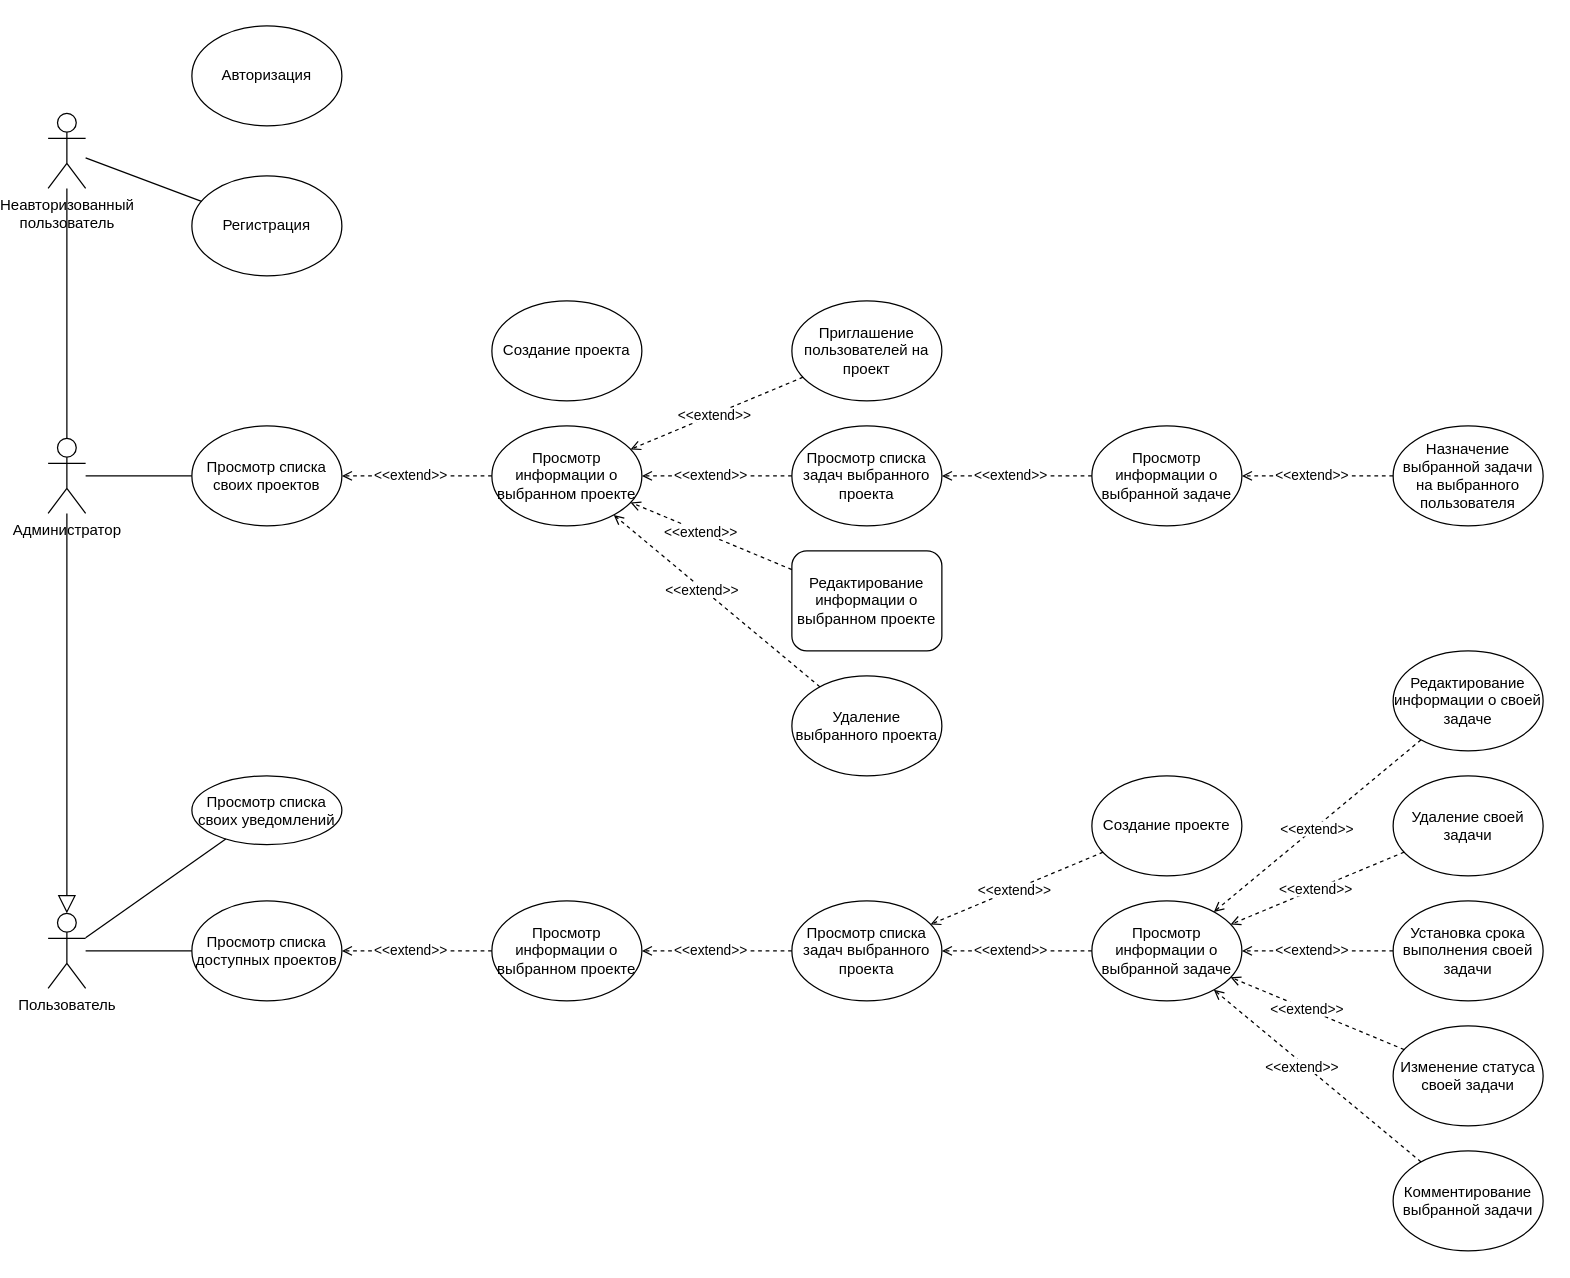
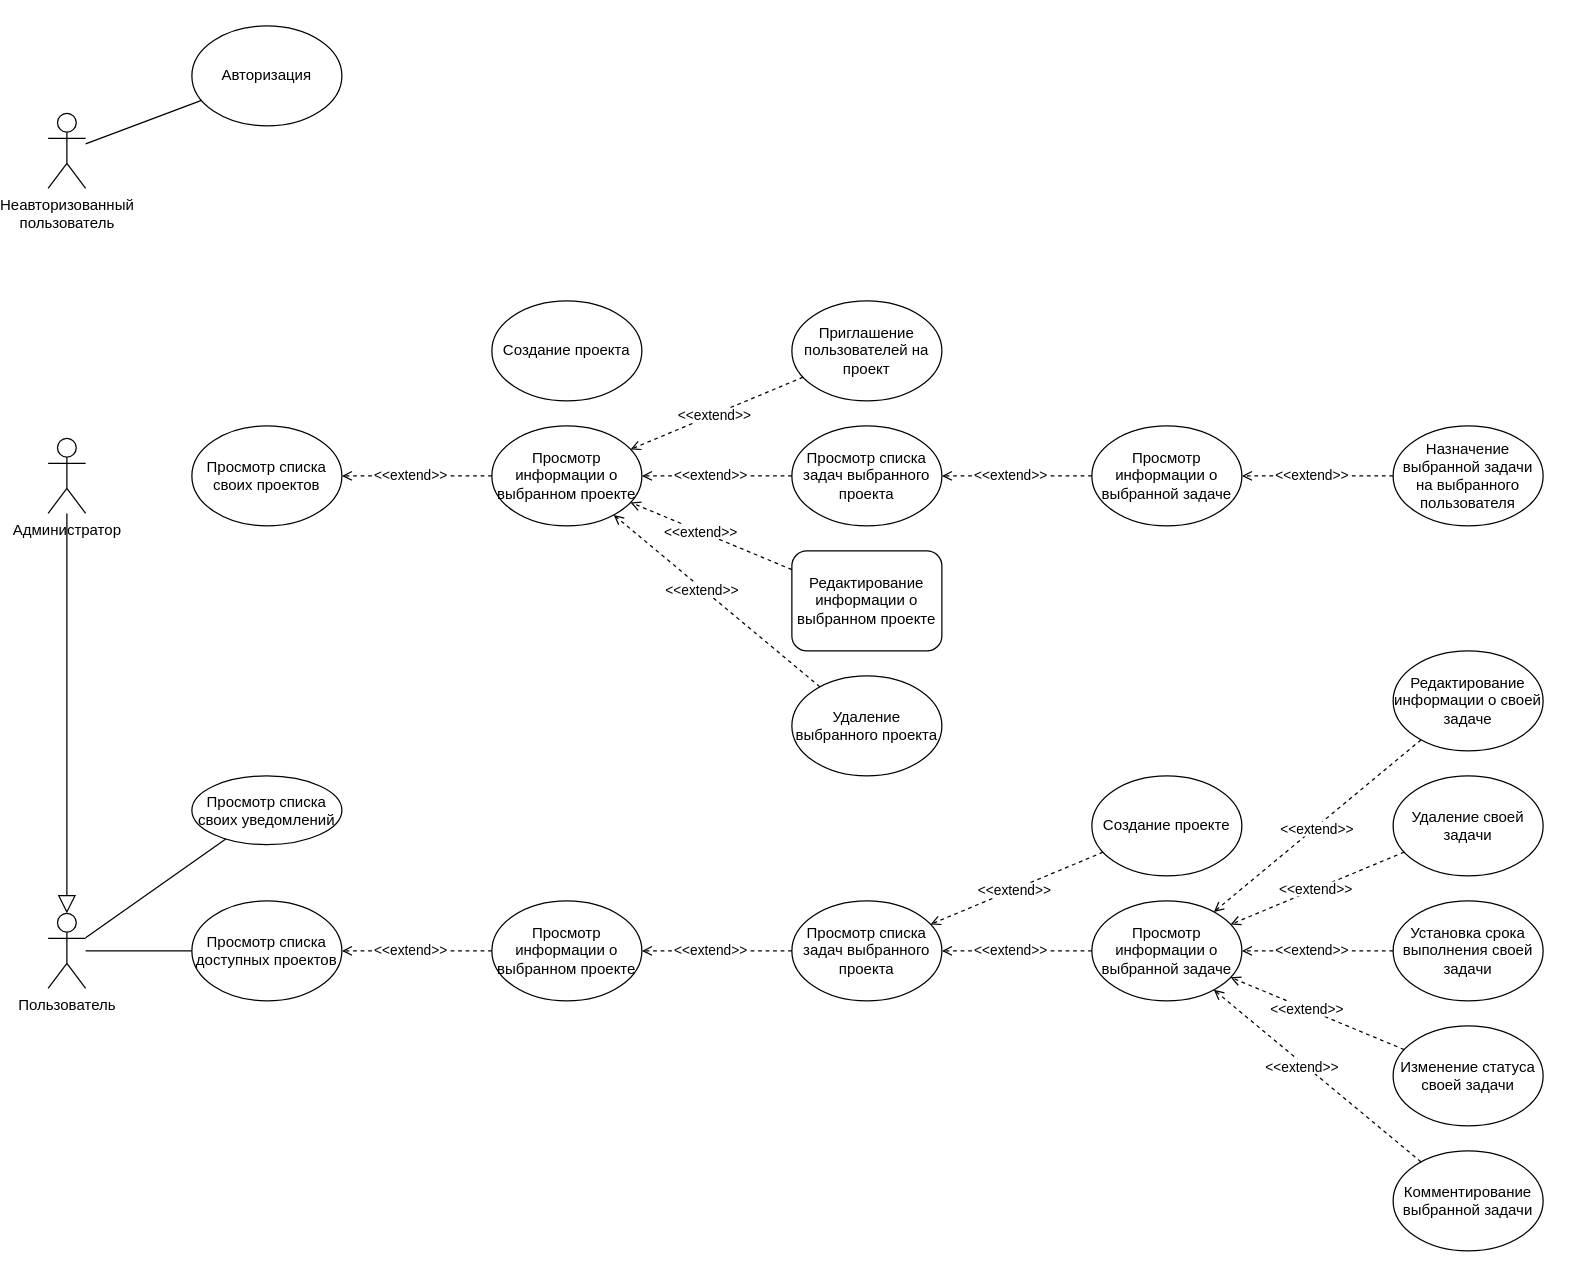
edge "Неавторизованный пользователь" -- "Регистрация": removed
node "Регистрация": removed
edge "Неавторизованный пользователь" -- "Администратор": now "Неавторизованный пользователь" -- "Авторизация"
edge "Администратор" -- "Просмотр списка своих проектов": removed
